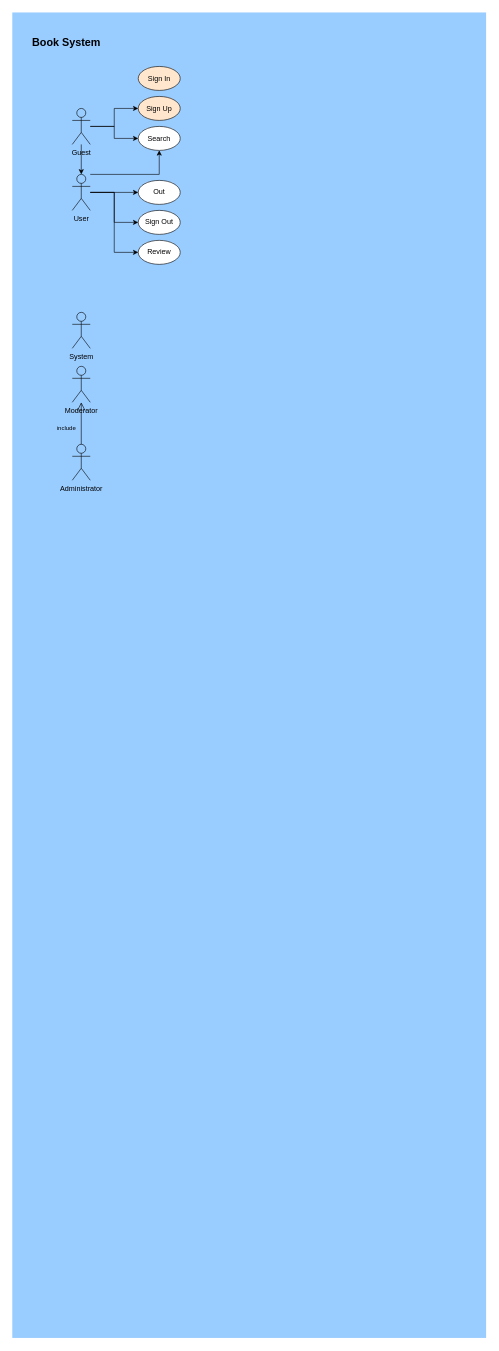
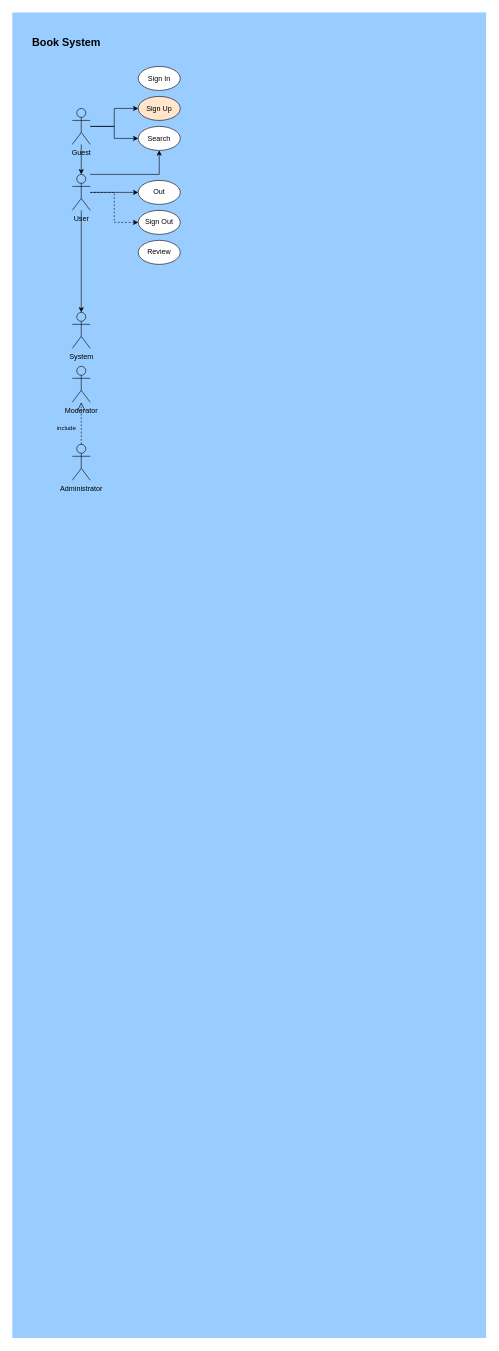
node "Sign In": fillcolor #ffe6cc -> #ffffff
edge "User" -> "Sign Out": style solid -> dashed
edge "User" -> "Review": now "User" -> "System"
edge "Administrator" -> "Moderator": style solid -> dashed
